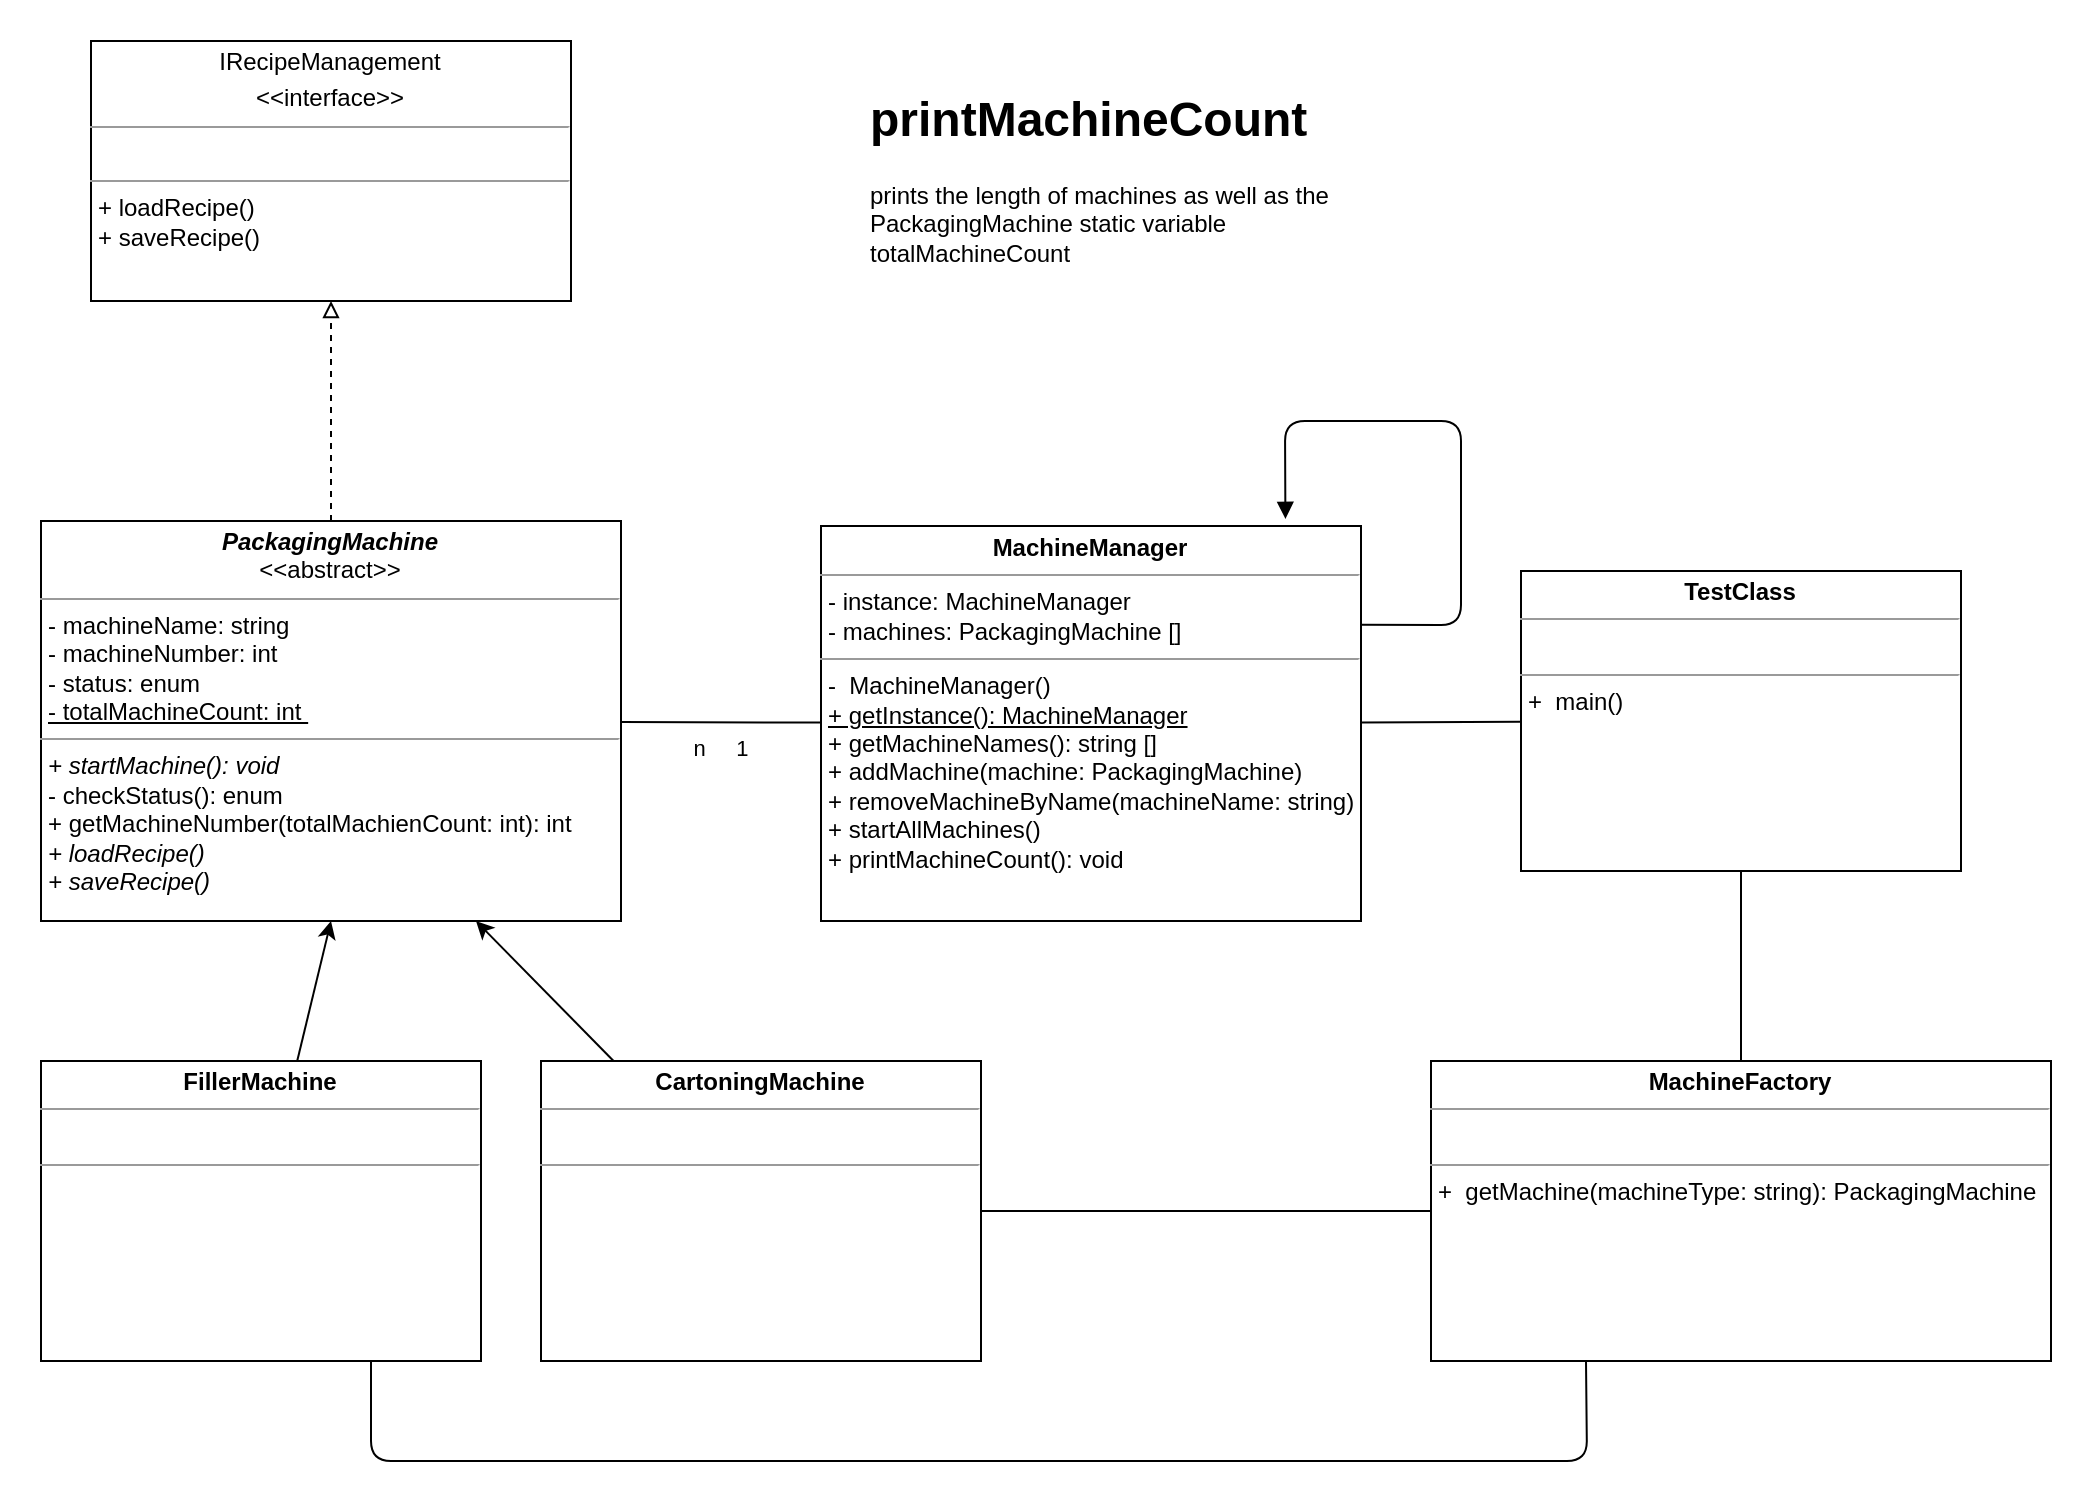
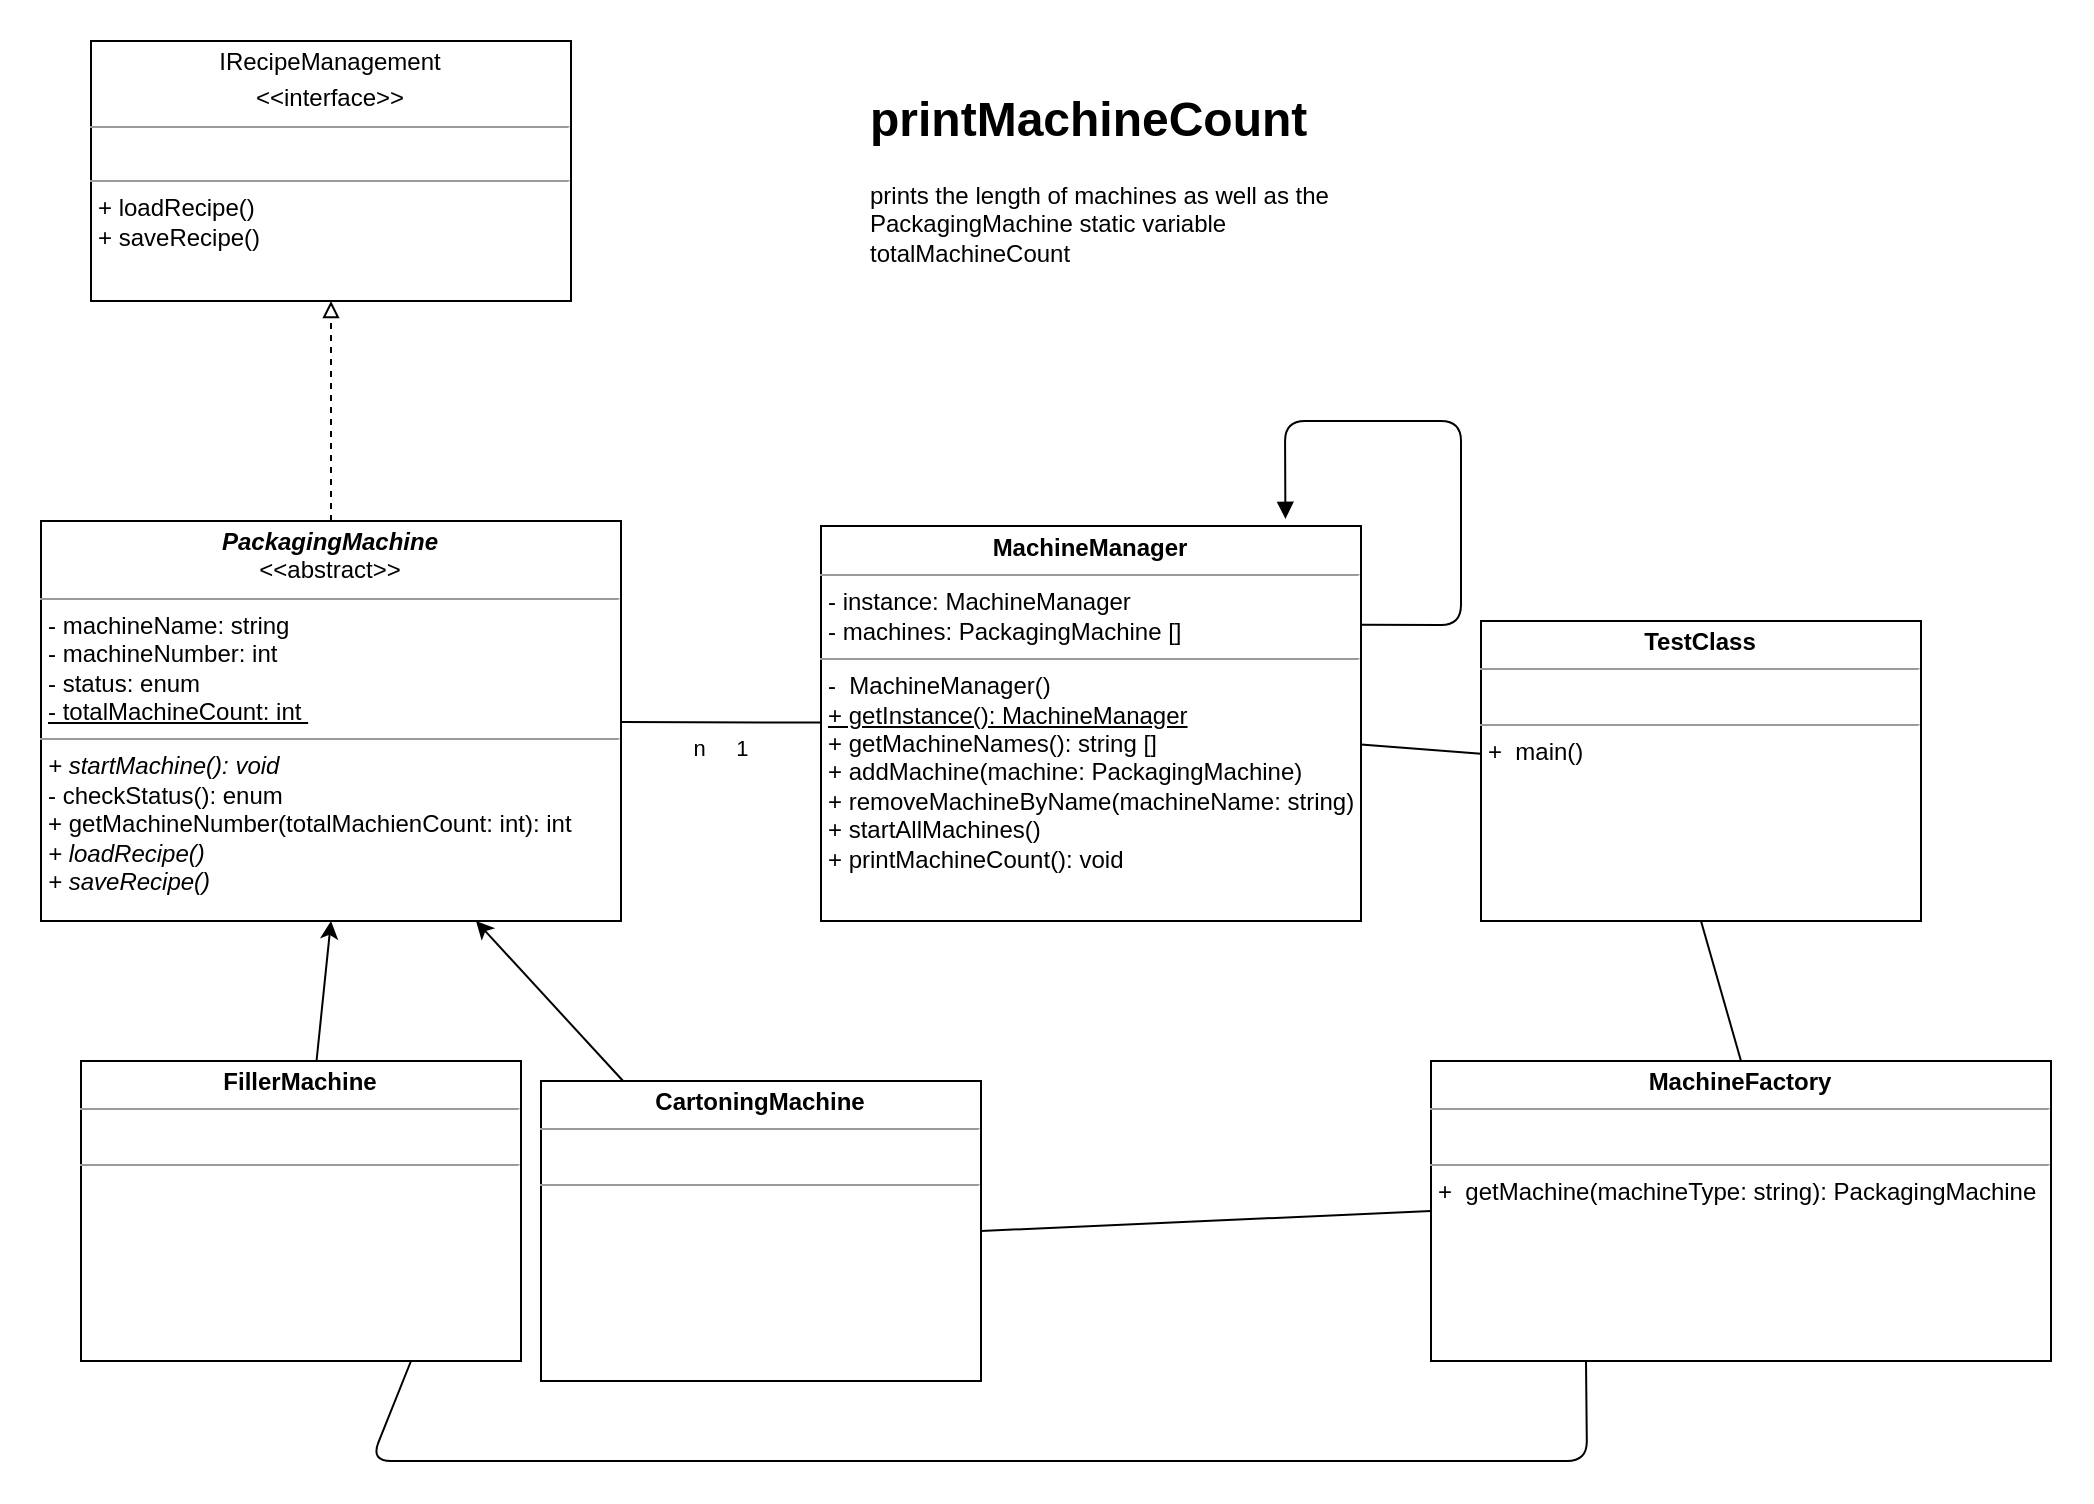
node "TestClass + main()": moved (1741, 721) -> (1701, 771)
node "FillerMachine": moved (261, 1211) -> (301, 1211)
node "CartoningMachine": moved (761, 1211) -> (761, 1231)
